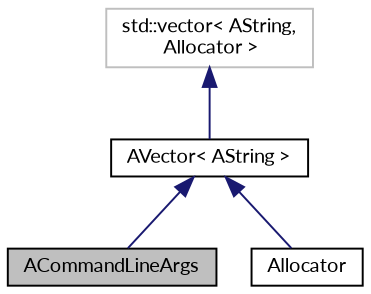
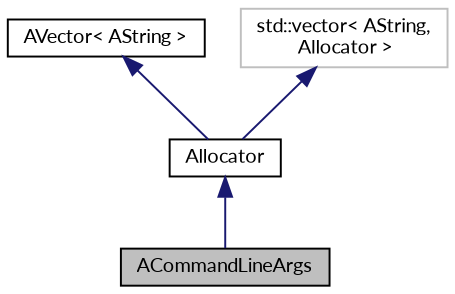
edge "AVector< AString >" -> "std::vector< AString, Allocator >": now "Allocator" -> "std::vector< AString, Allocator >"
edge "ACommandLineArgs" -> "AVector< AString >": now "ACommandLineArgs" -> "Allocator"
